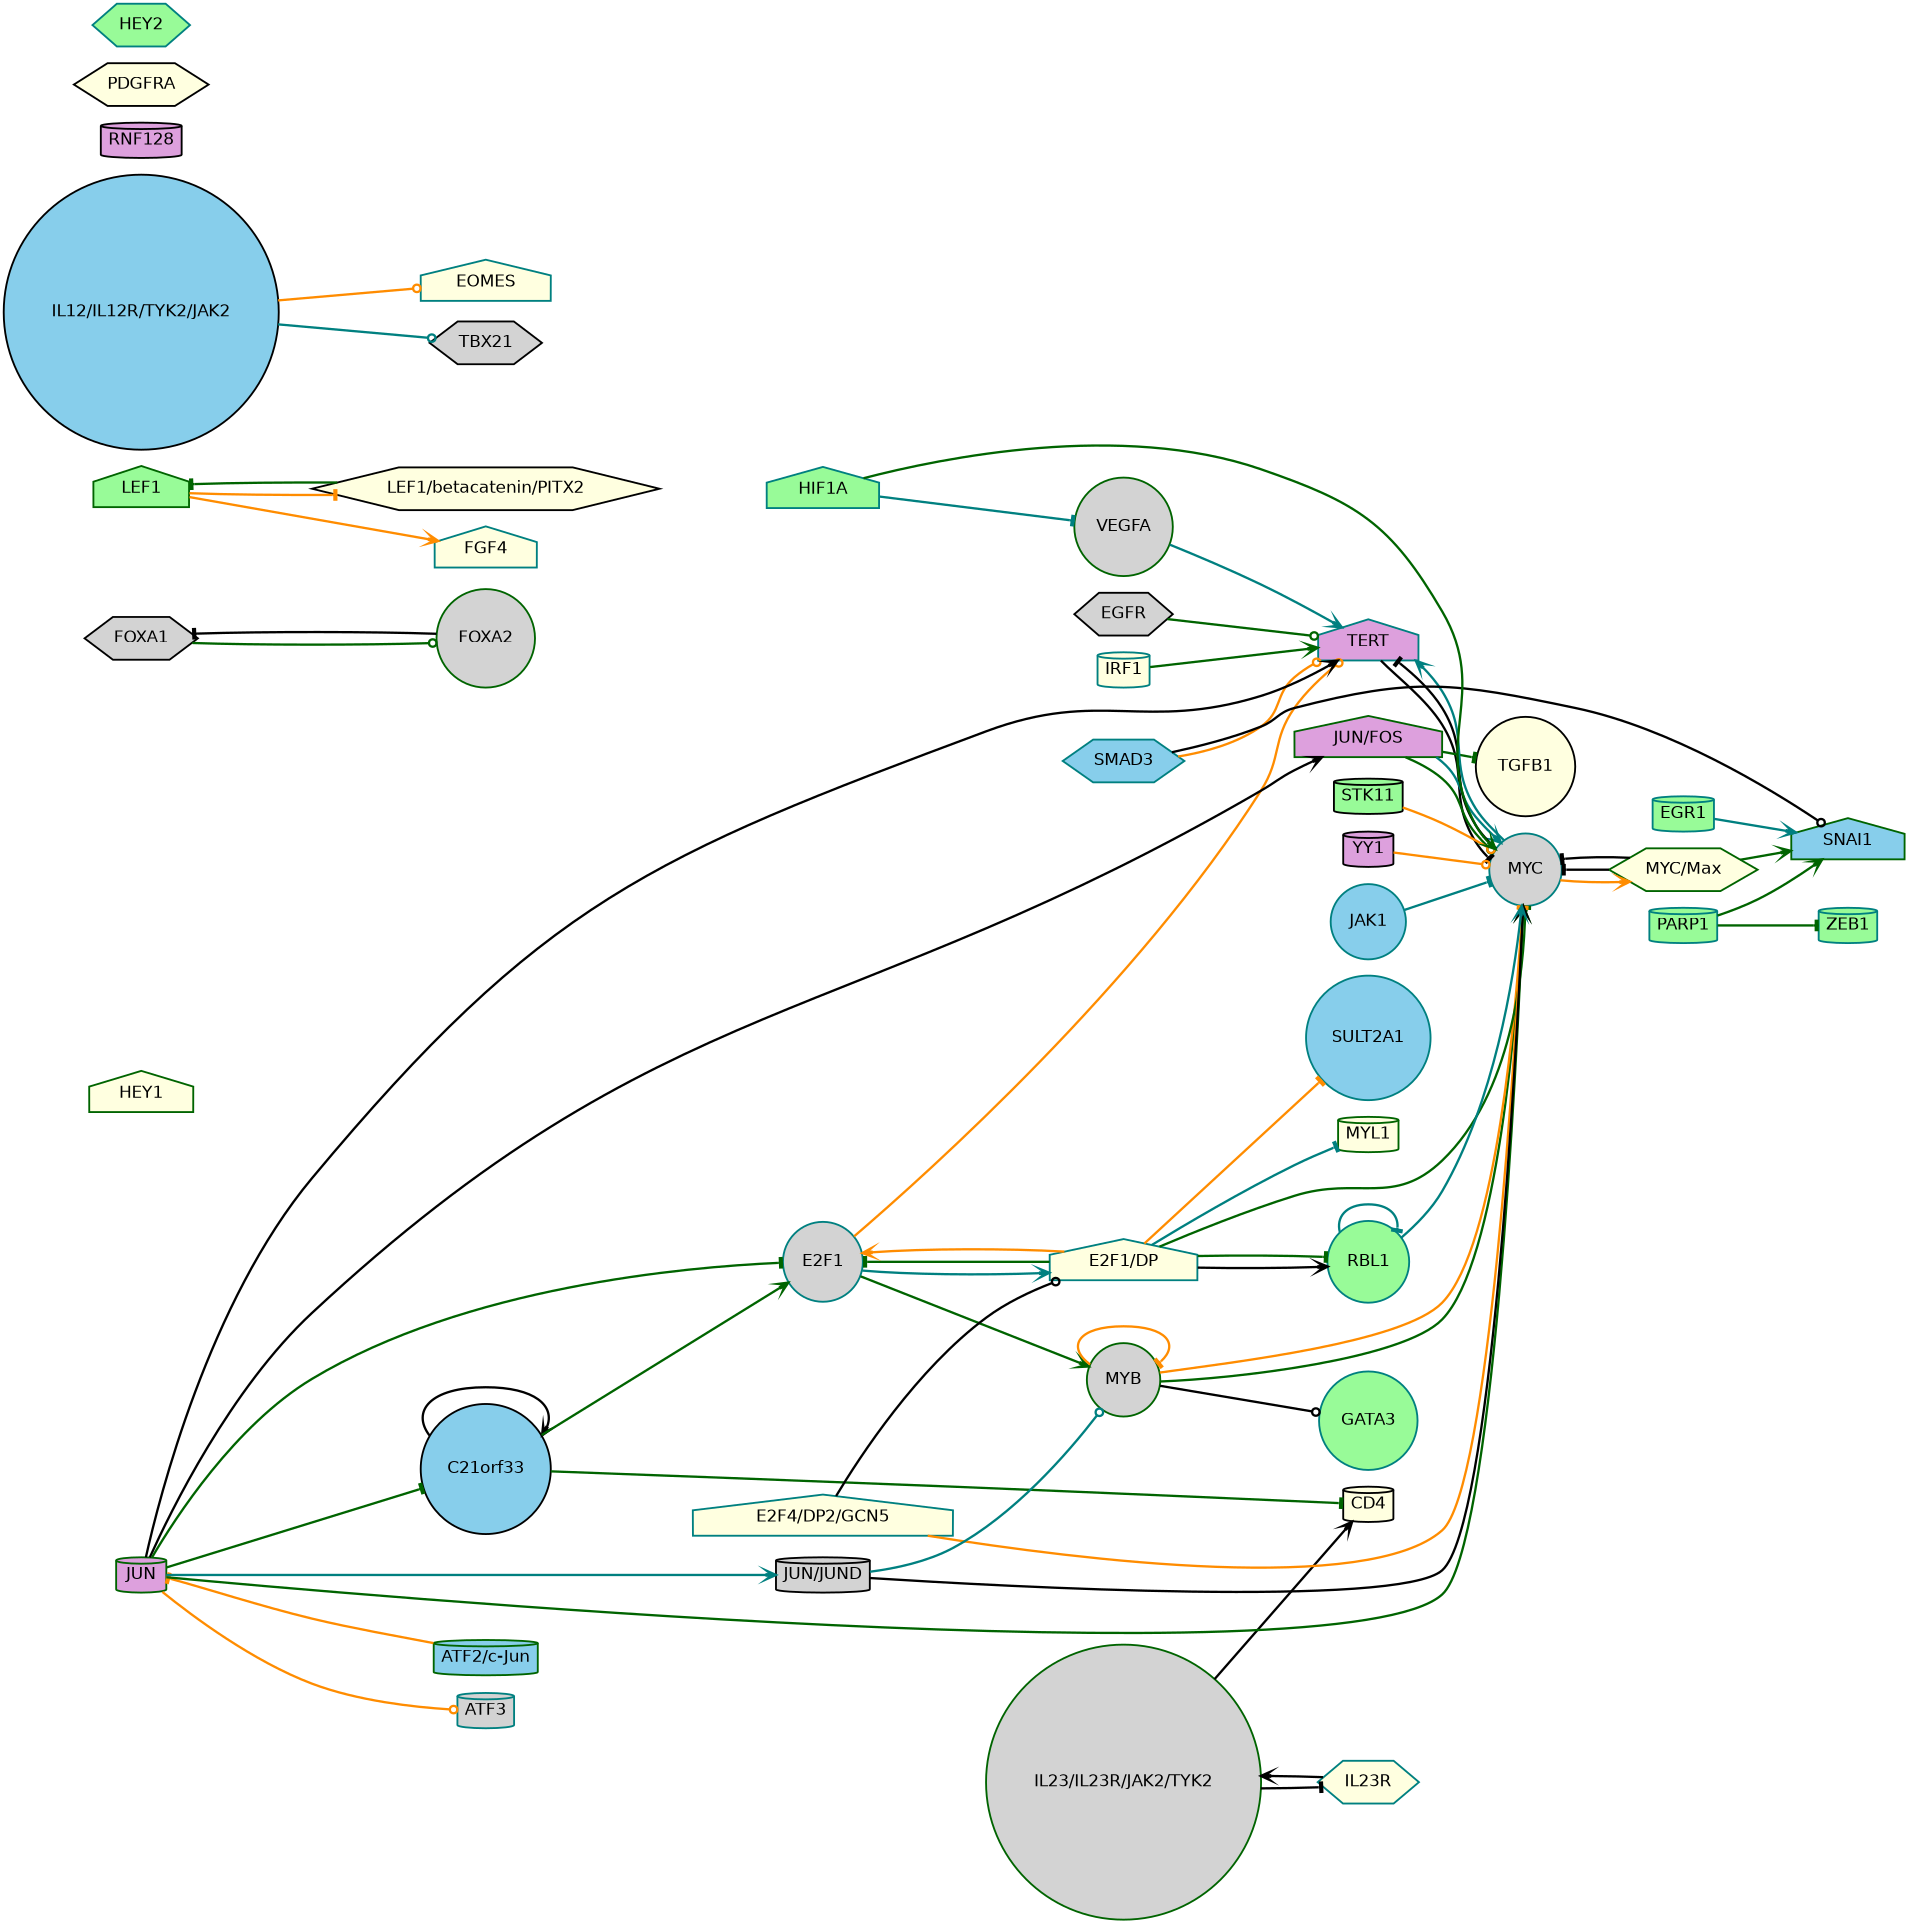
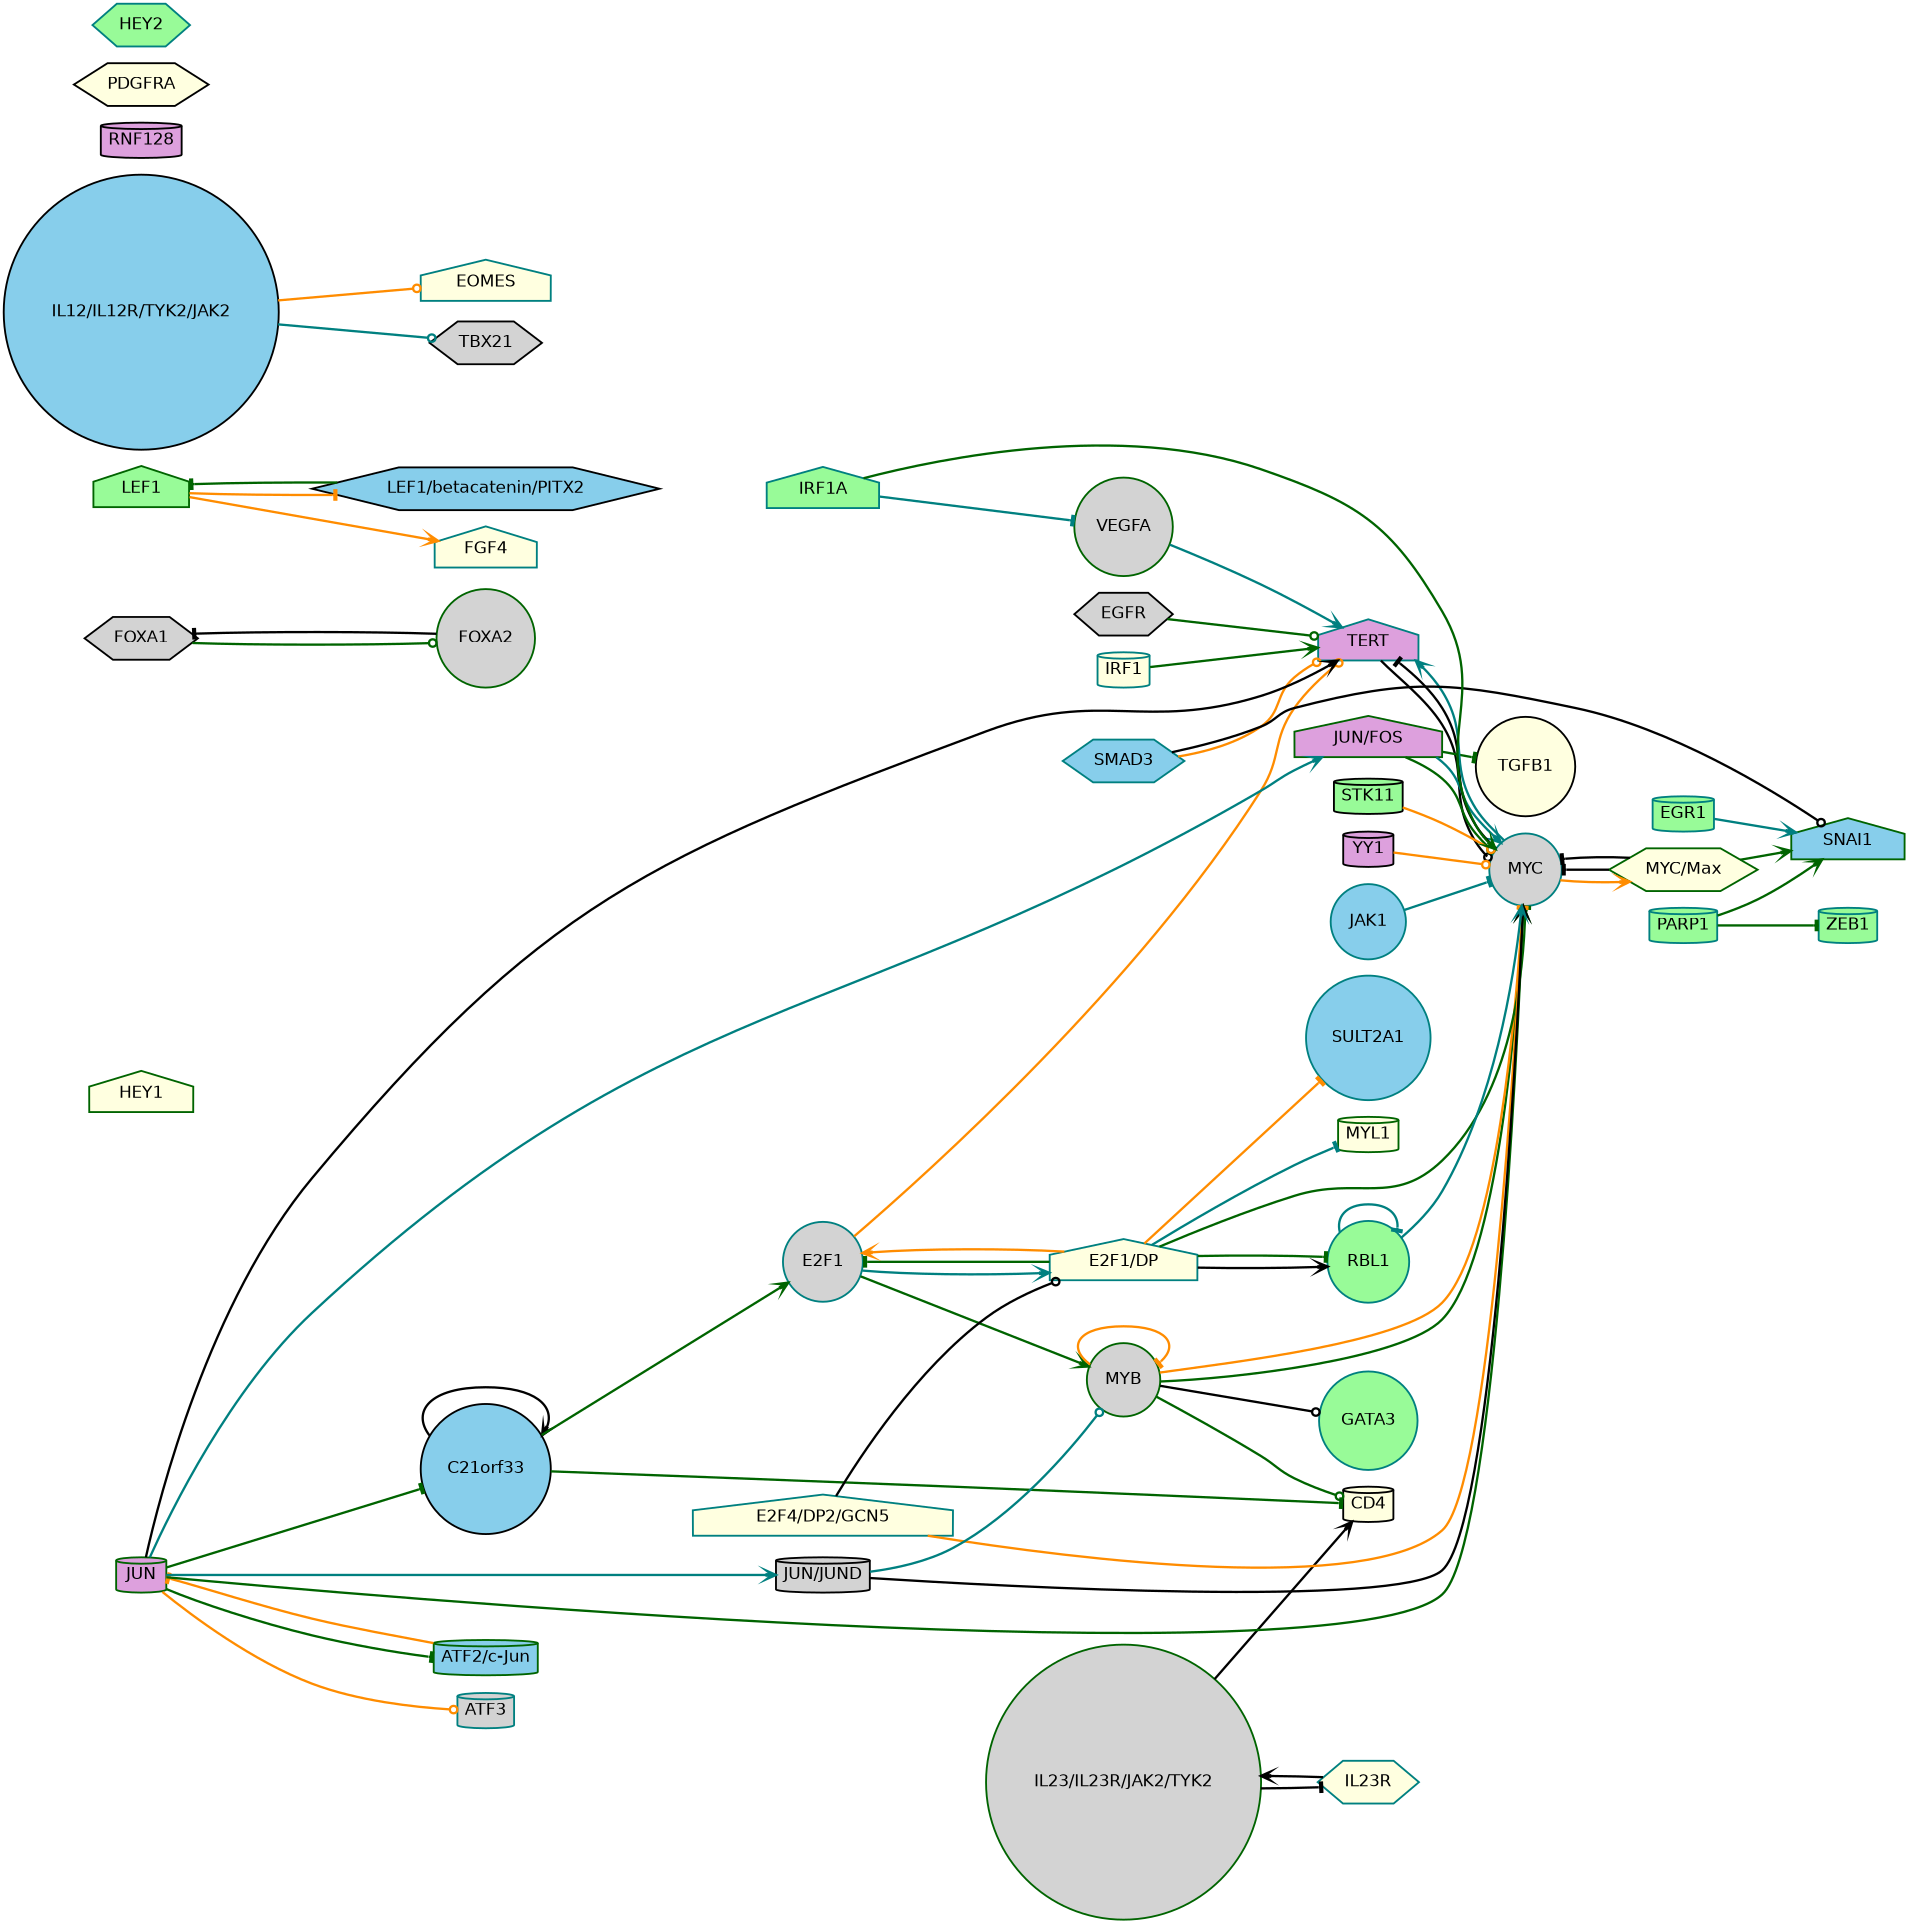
node "LEF1/betacatenin/PITX2": fillcolor lightyellow -> skyblue
node "HIF1A": label "HIF1A" -> "IRF1A"
edge "TERT" -> "MYC": arrowhead tee -> odot
edge "JUN" -> "JUN/FOS": color black -> teal
edge "JUN" -> "E2F1": now "JUN" -> "ATF2/c-Jun"
edge "MYB" -> "CD4": added
